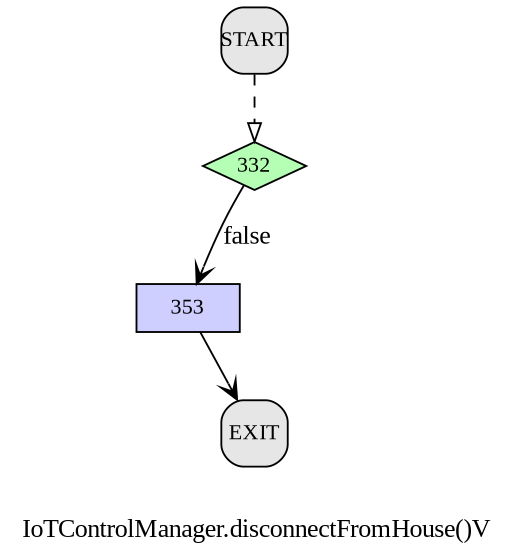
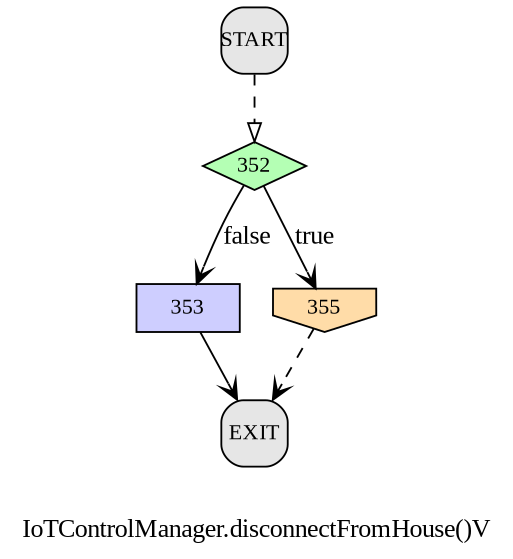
node "332": label "332" -> "352"
node "355": added
